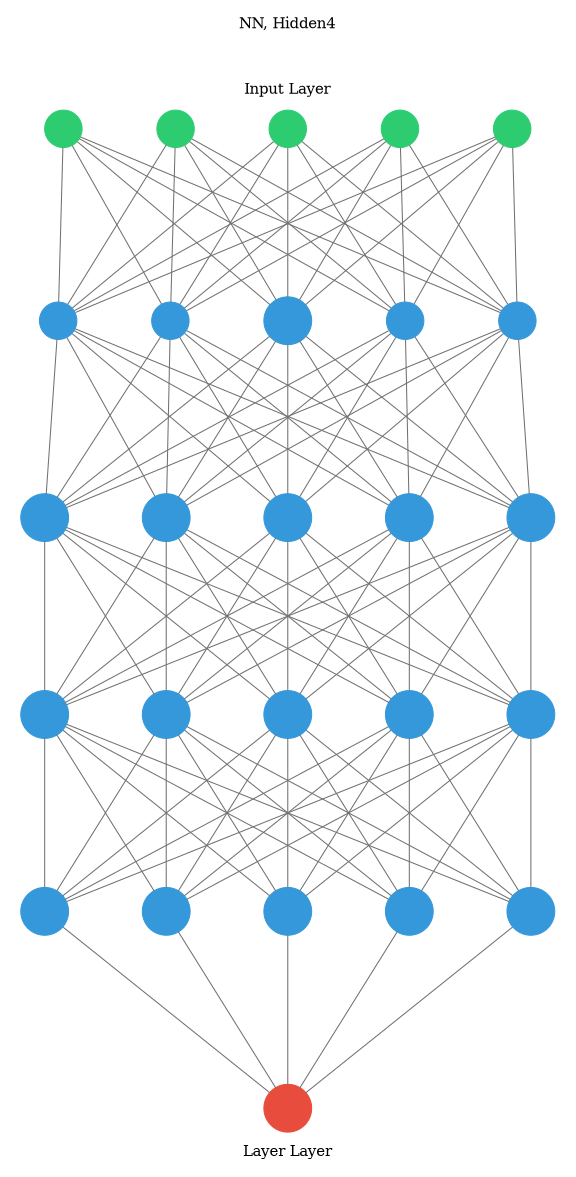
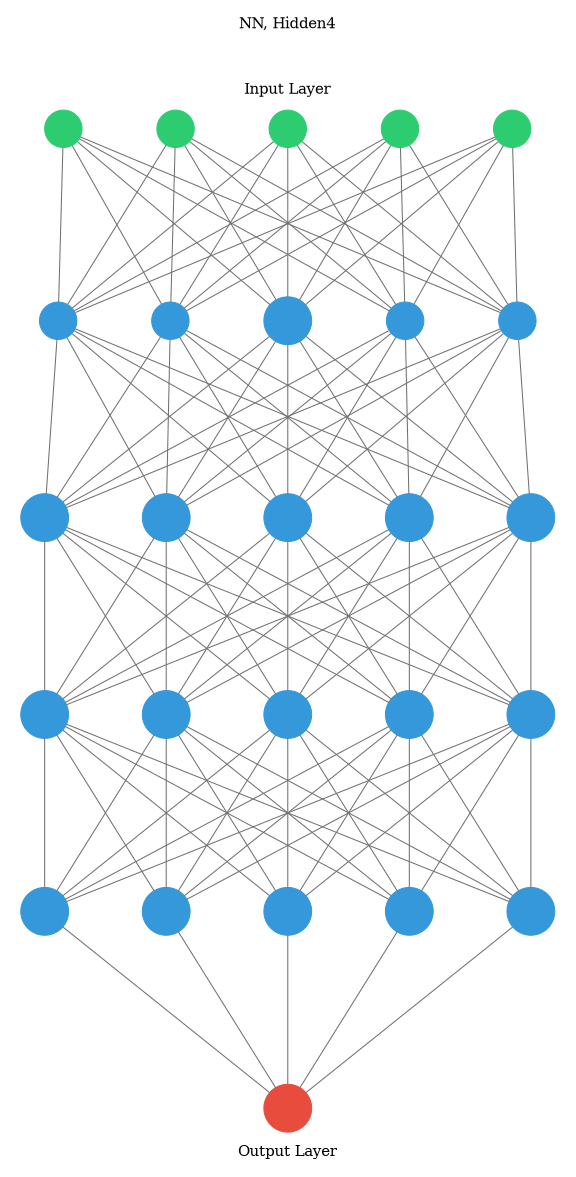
cluster "Layer Layer": label "Layer Layer" -> "Output Layer"
